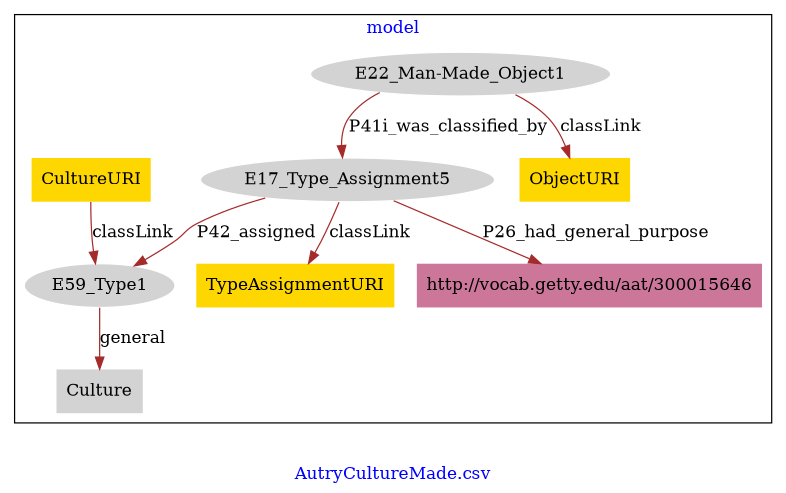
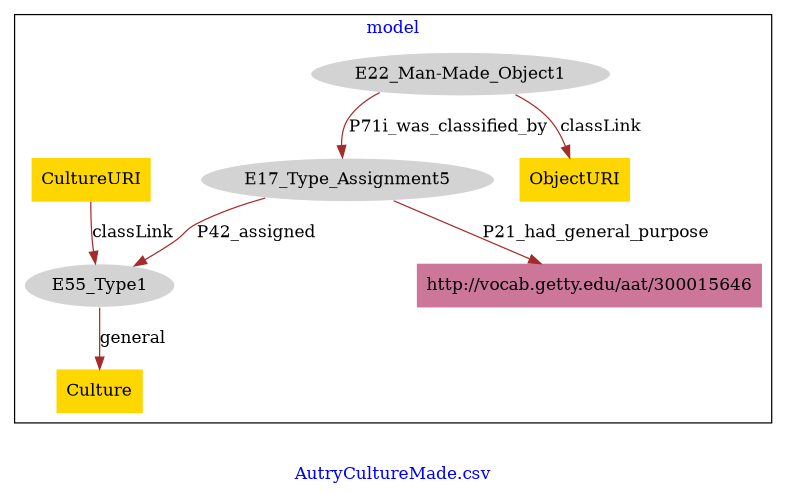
edge "E22_Man-Made_Object1" -> "E17_Type_Assignment5": label "P41i_was_classified_by" -> "P71i_was_classified_by"
edge "E17_Type_Assignment5" -> "http://vocab.getty.edu/aat/300015646": label "P26_had_general_purpose" -> "P21_had_general_purpose"
node "E59_Type1": label "E59_Type1" -> "E55_Type1"
node "TypeAssignmentURI": removed
node "Culture": fillcolor lightgray -> gold
